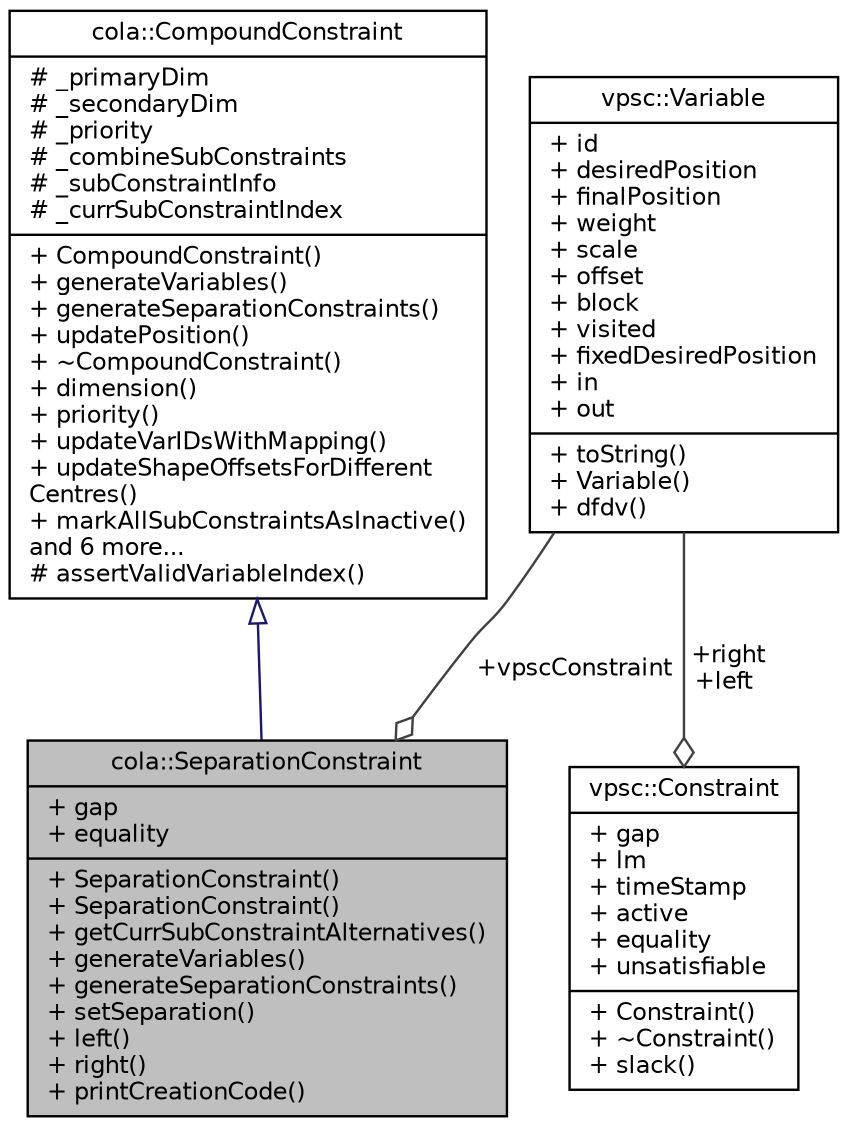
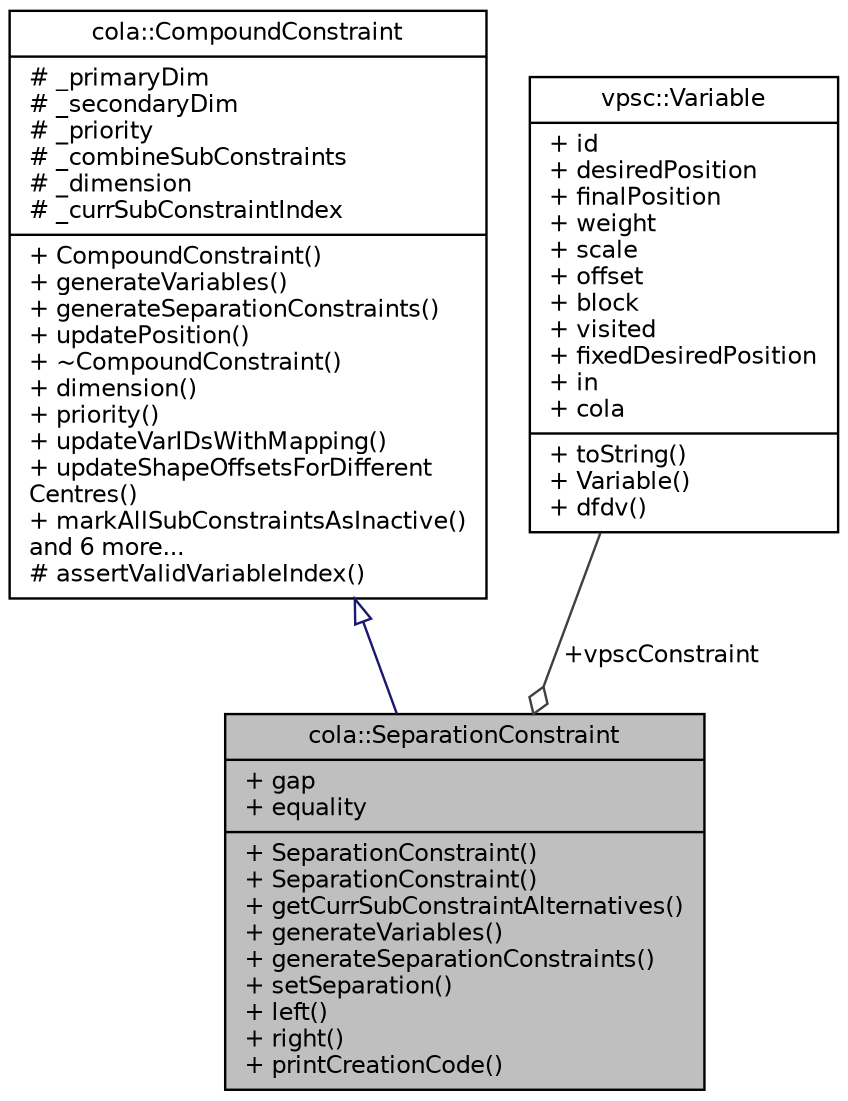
node "cola::CompoundConstraint": text "# _subConstraintInfo" -> "# _dimension"
node "vpsc::Variable": text "+ out" -> "+ cola"
node "vpsc::Constraint": removed
